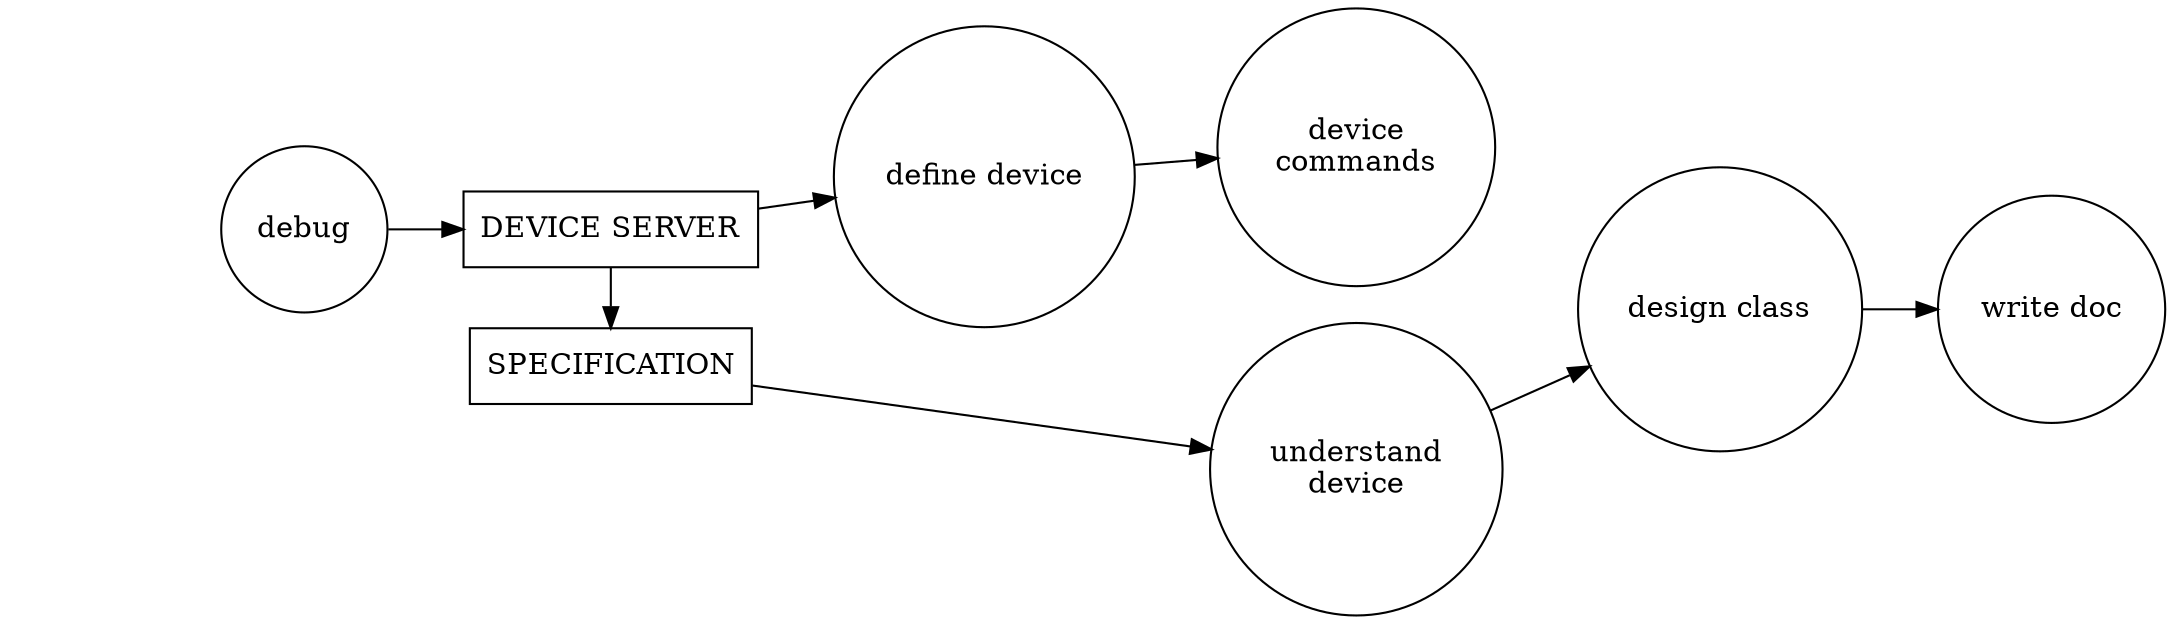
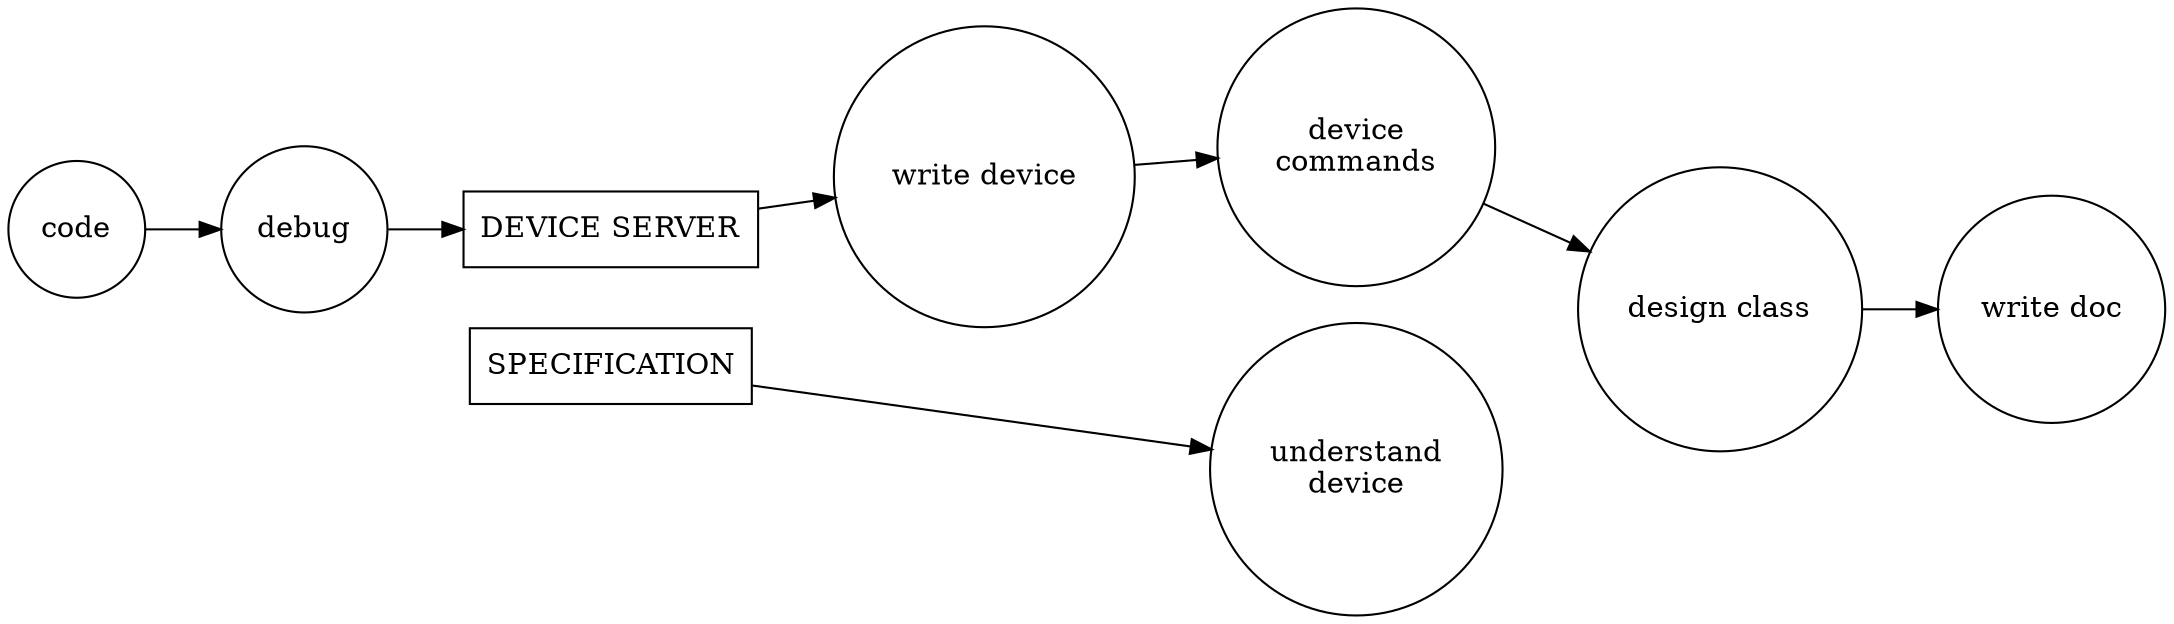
node "define device": label "define device" -> "write device"
node "code": added
edge "DEVICE SERVER" -> "SPECIFICATION": removed
edge "understand device" -> "design class": now "device commands" -> "design class"
